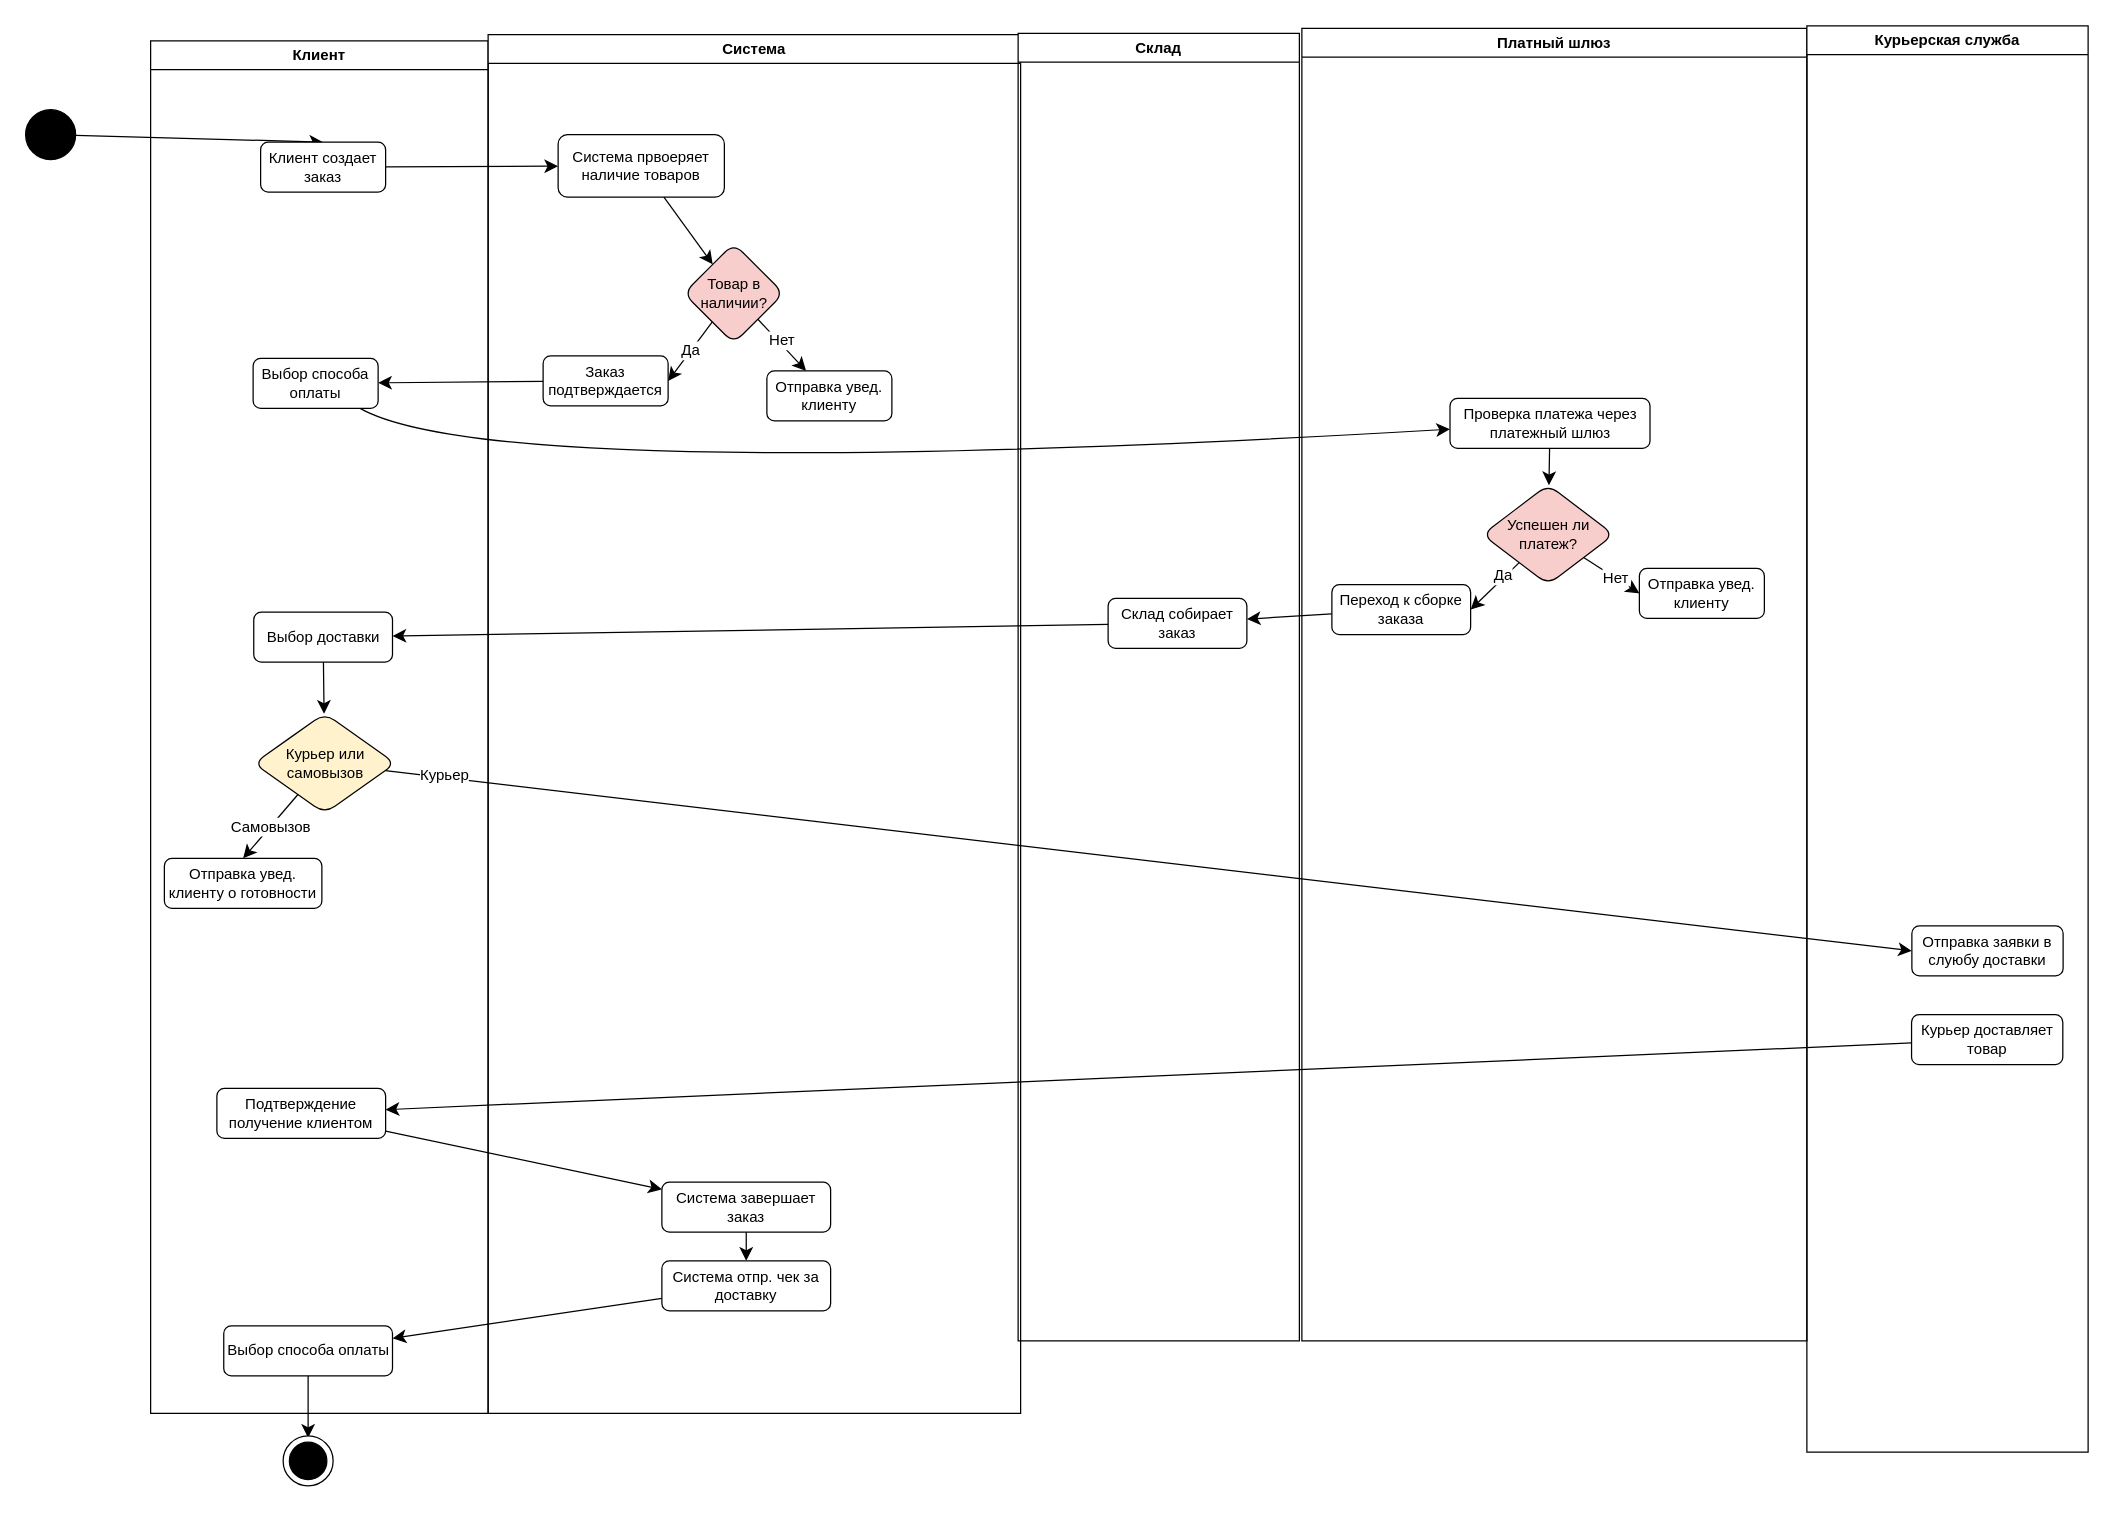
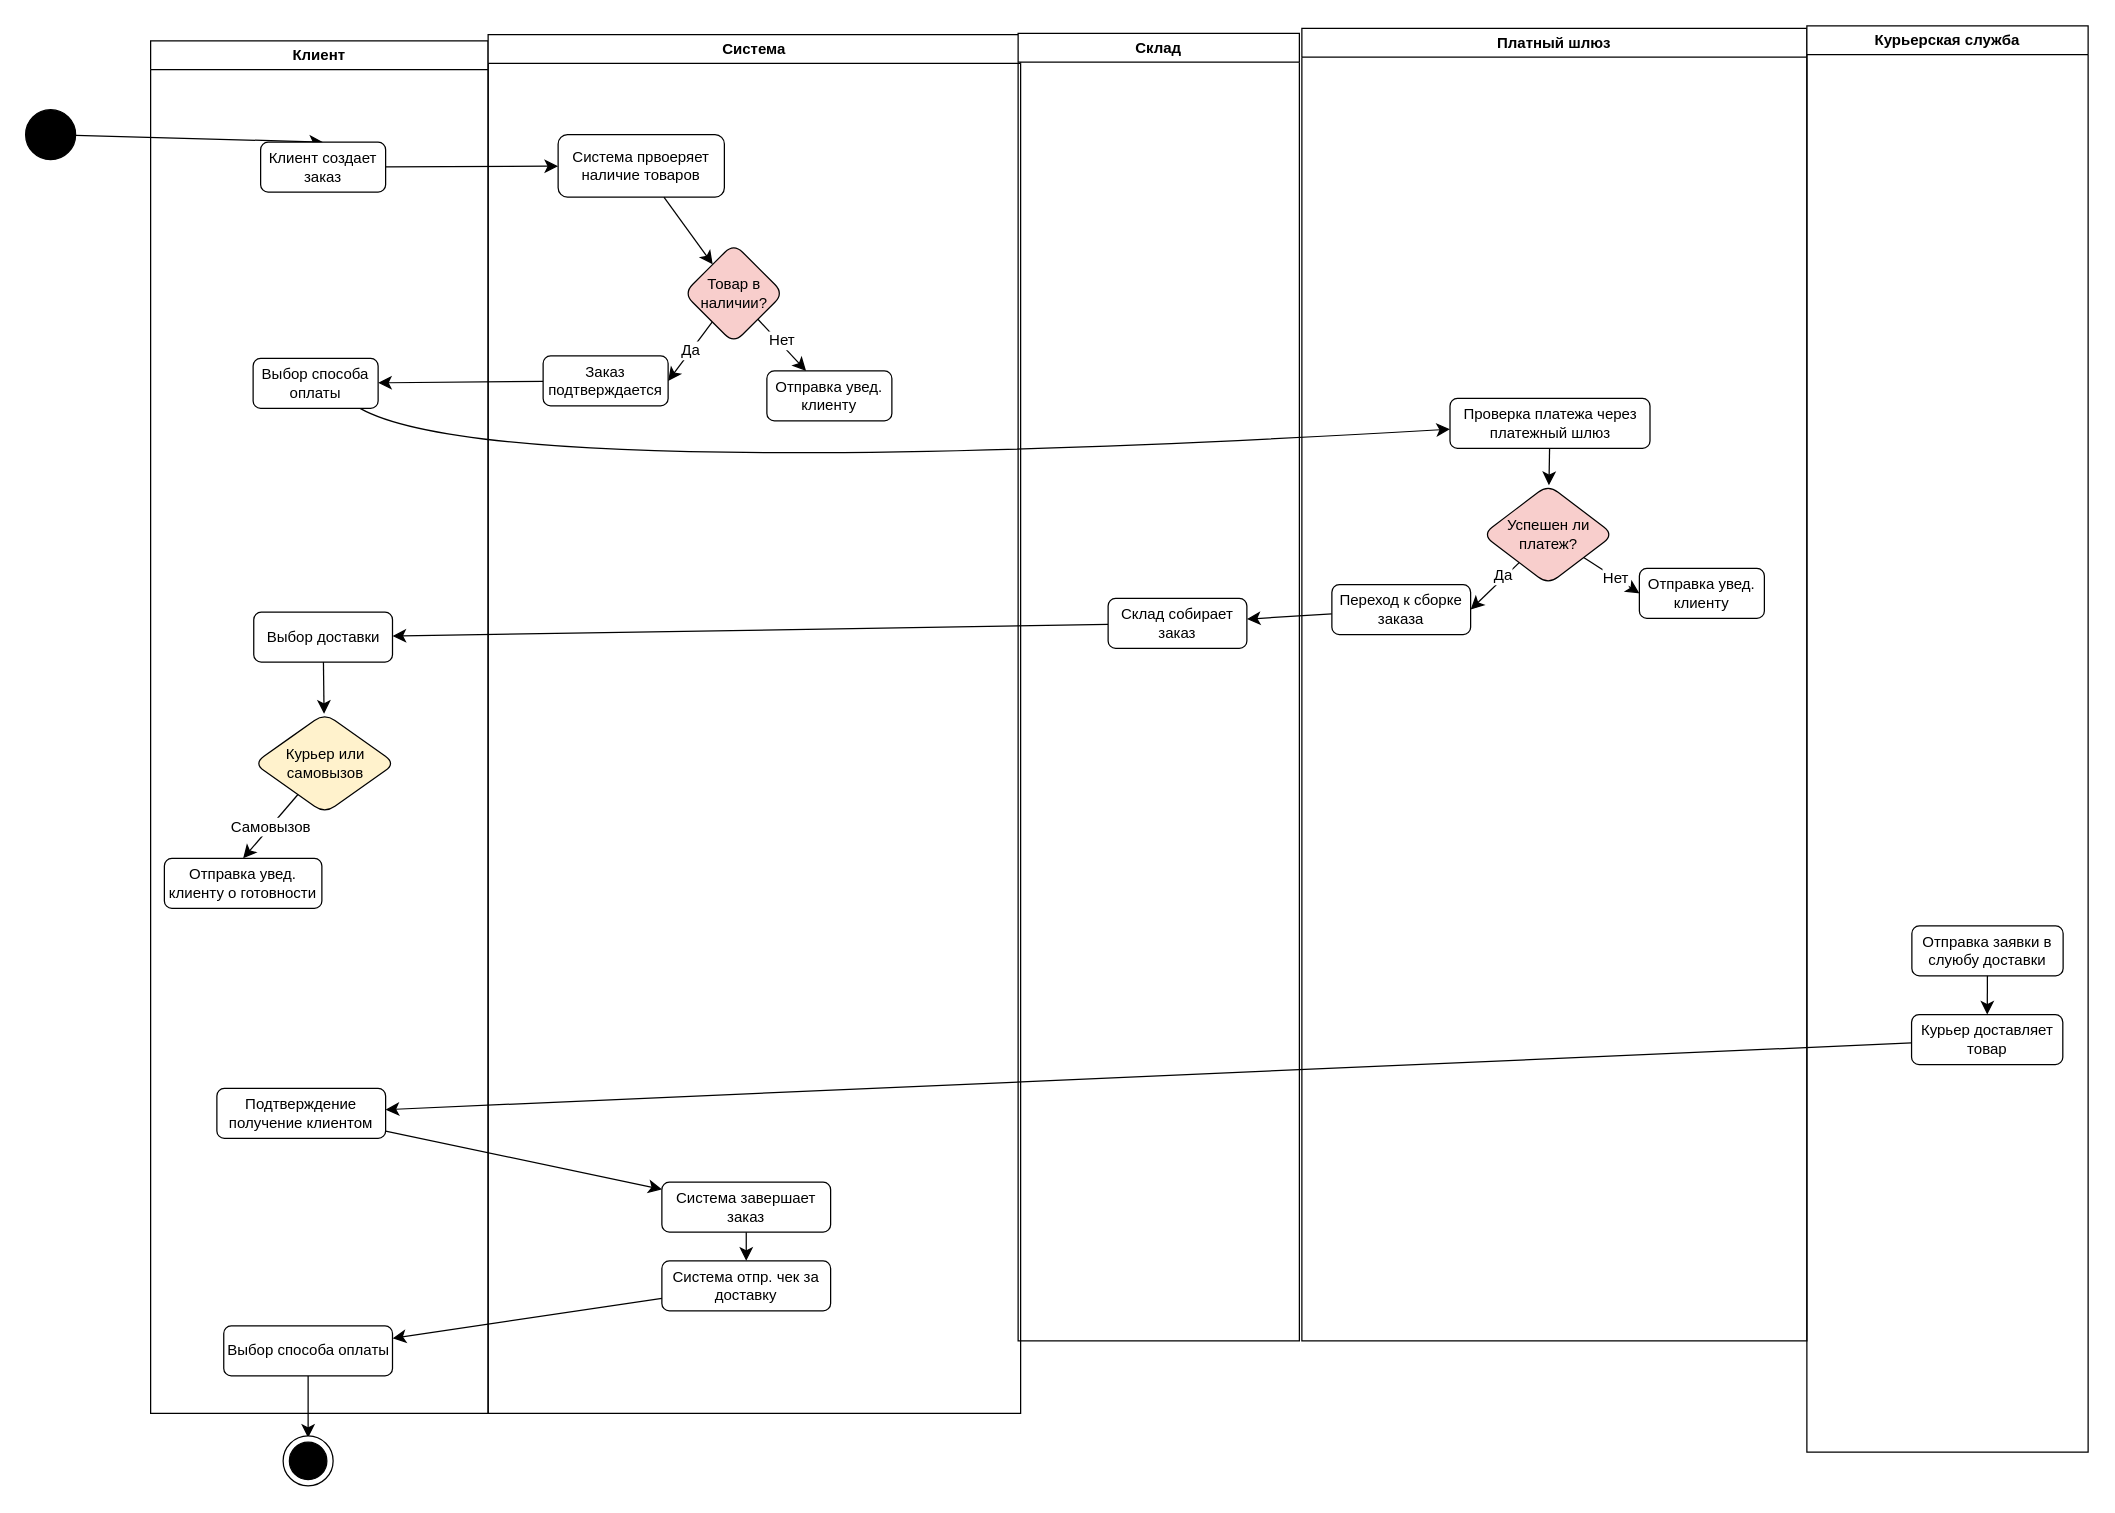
edge "Курьер или самовызов" -> "Отправка заявки в слуюбу доставки": removed, label "Курьер"
edge "Отправка заявки в слуюбу доставки" -> "Курьер доставляет товар": added
